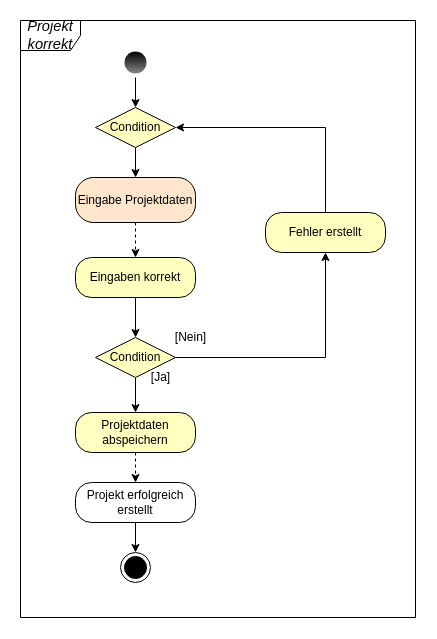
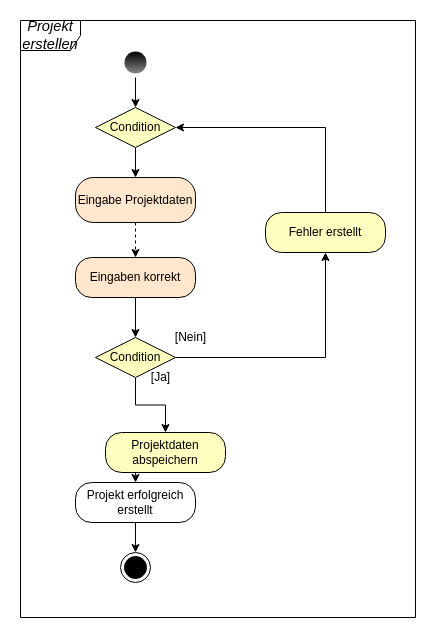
node "Projekt korrekt": label "Projekt korrekt" -> "Projekt erstellen"
node "Eingaben korrekt": fillcolor #ffffc0 -> #ffe6cc
node "Projektdaten abspeichern": moved (136, 433) -> (166, 453)
